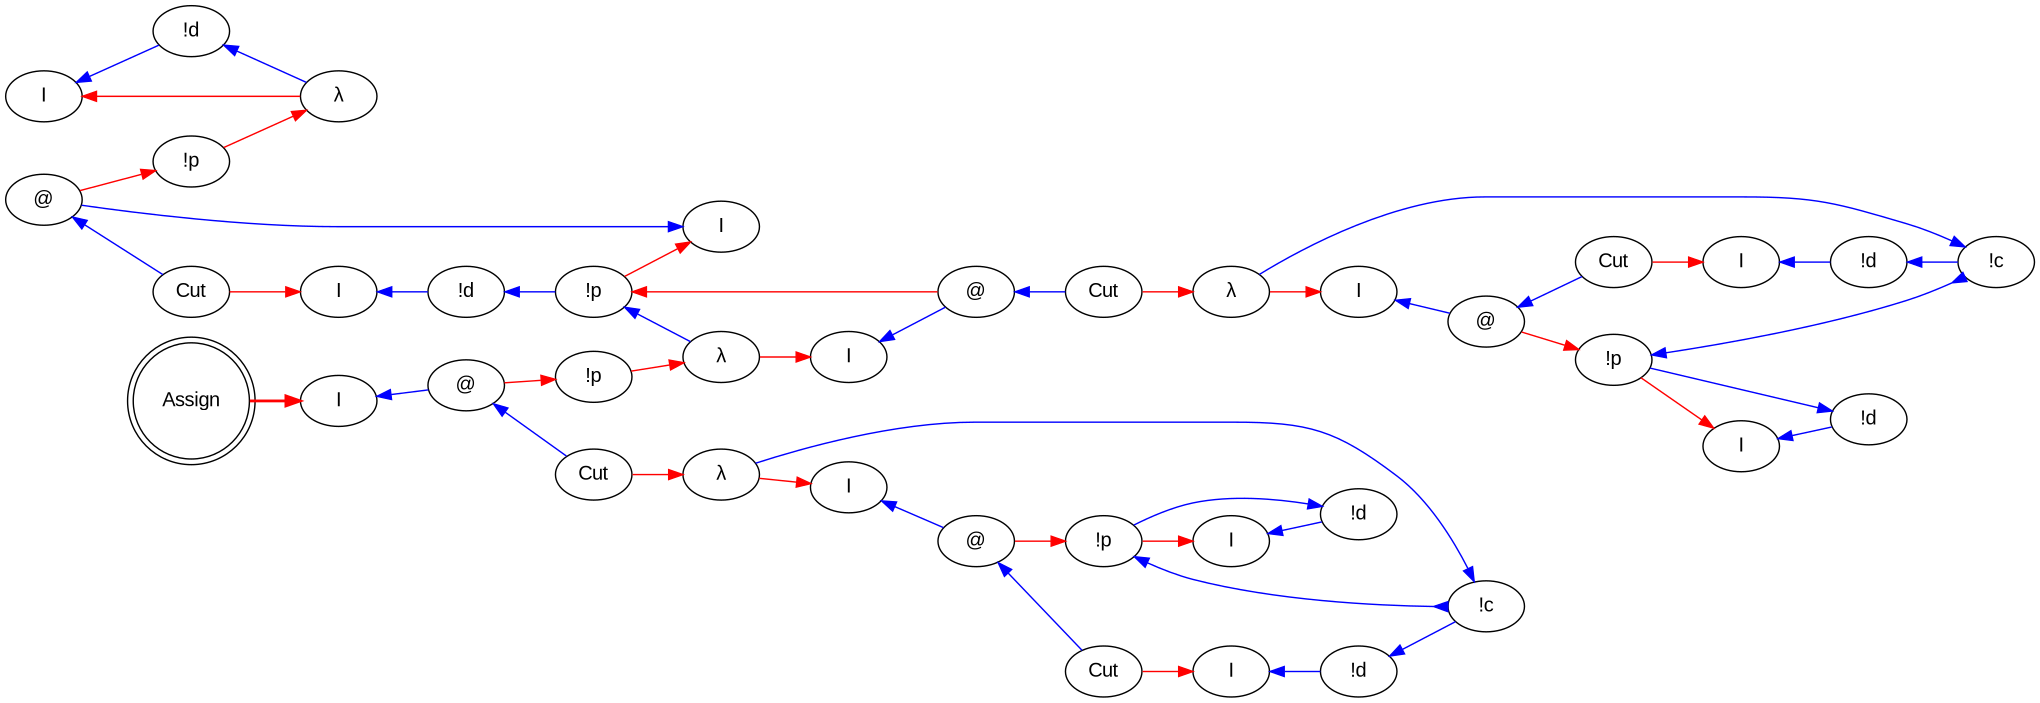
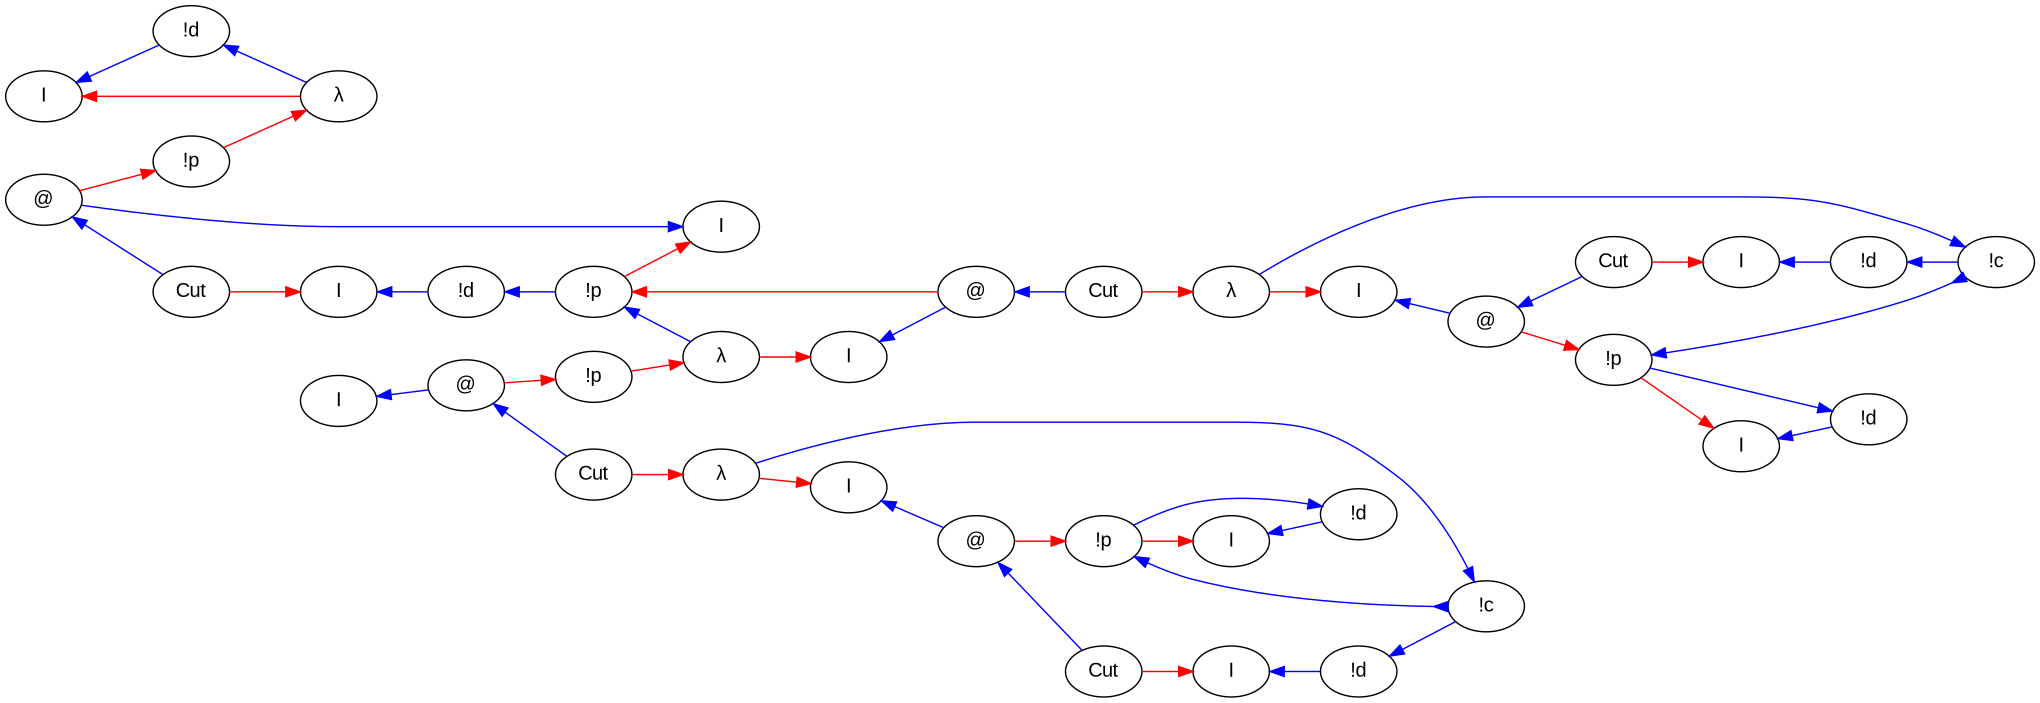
node "Assign": removed
